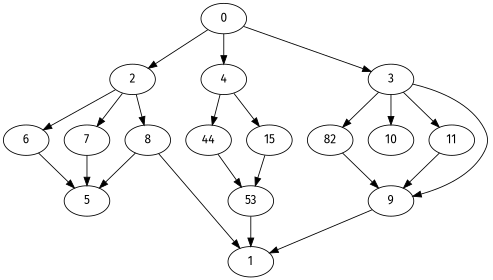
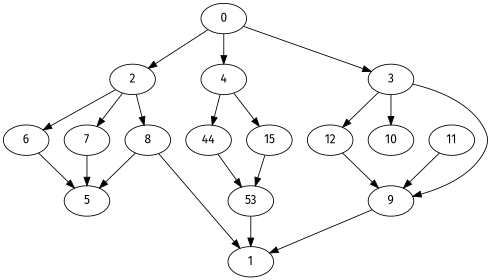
edge "3" -> "11": removed
node "82": label "82" -> "12"
